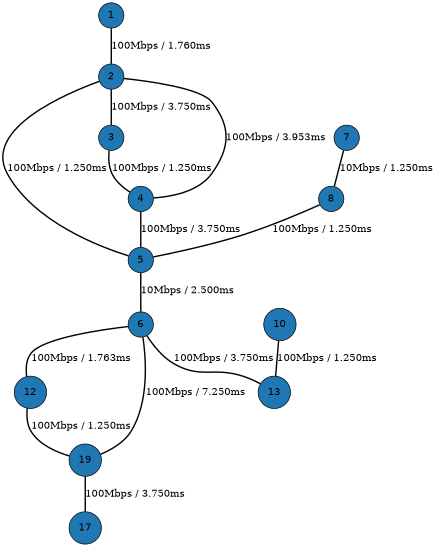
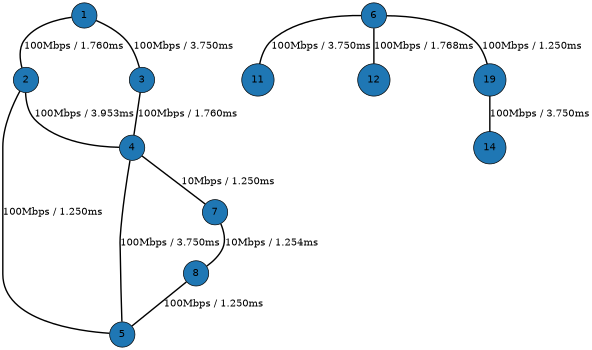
edge "2" -- "3": now "1" -- "3"
edge "3" -- "4": label "100Mbps / 1.250ms" -> "100Mbps / 1.760ms"
edge "7" -- "8": label "10Mbps / 1.250ms" -> "10Mbps / 1.254ms"
edge "4" -- "7": added, label "10Mbps / 1.250ms"
edge "5" -- "6": removed, label "10Mbps / 2.500ms"
node "10": removed
edge "6" -- "12": label "100Mbps / 1.763ms" -> "100Mbps / 1.768ms"
edge "6" -- "19": label "100Mbps / 7.250ms" -> "100Mbps / 1.250ms"
node "13": label "13" -> "11"
edge "12" -- "19": removed, label "100Mbps / 1.250ms"
node "17": label "17" -> "14"
